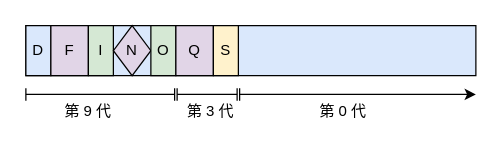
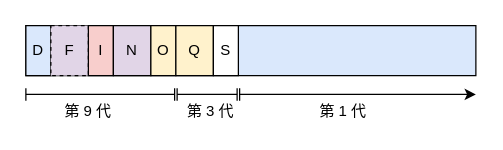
node "F": style solid -> dashed
node "I": fillcolor #d5e8d4 -> #f8cecc
node "N": shape diamond -> rectangle
node "O": fillcolor #d5e8d4 -> #fff2cc
node "Q": fillcolor #e1d5e7 -> #fff2cc
node "S": fillcolor #fff2cc -> #ffffff
node "第 0 代": label "第 0 代" -> "第 1 代"
